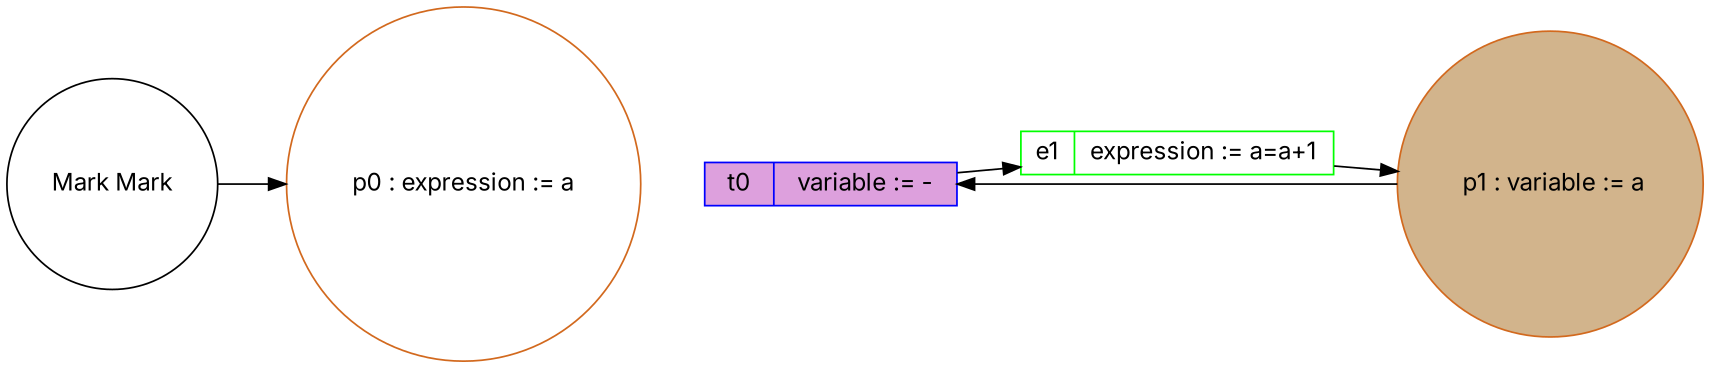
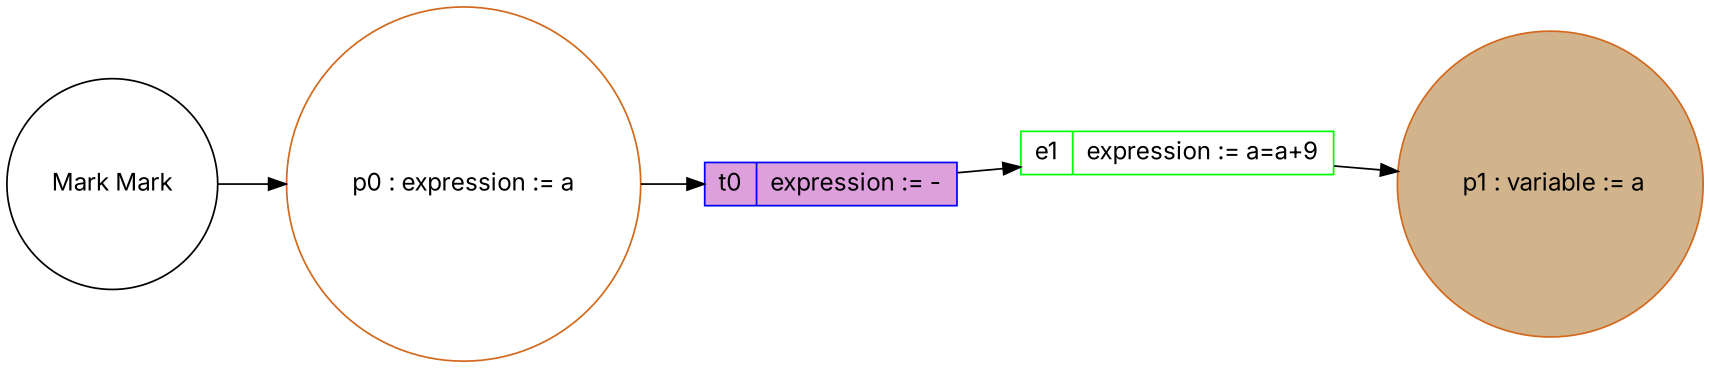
node "e1": text "expression := a=a+1" -> "expression := a=a+9"
node "t0": text "variable := -" -> "expression := -"
edge "p1 : variable := a" -> "t0": now "p0 : expression := a" -> "t0"
